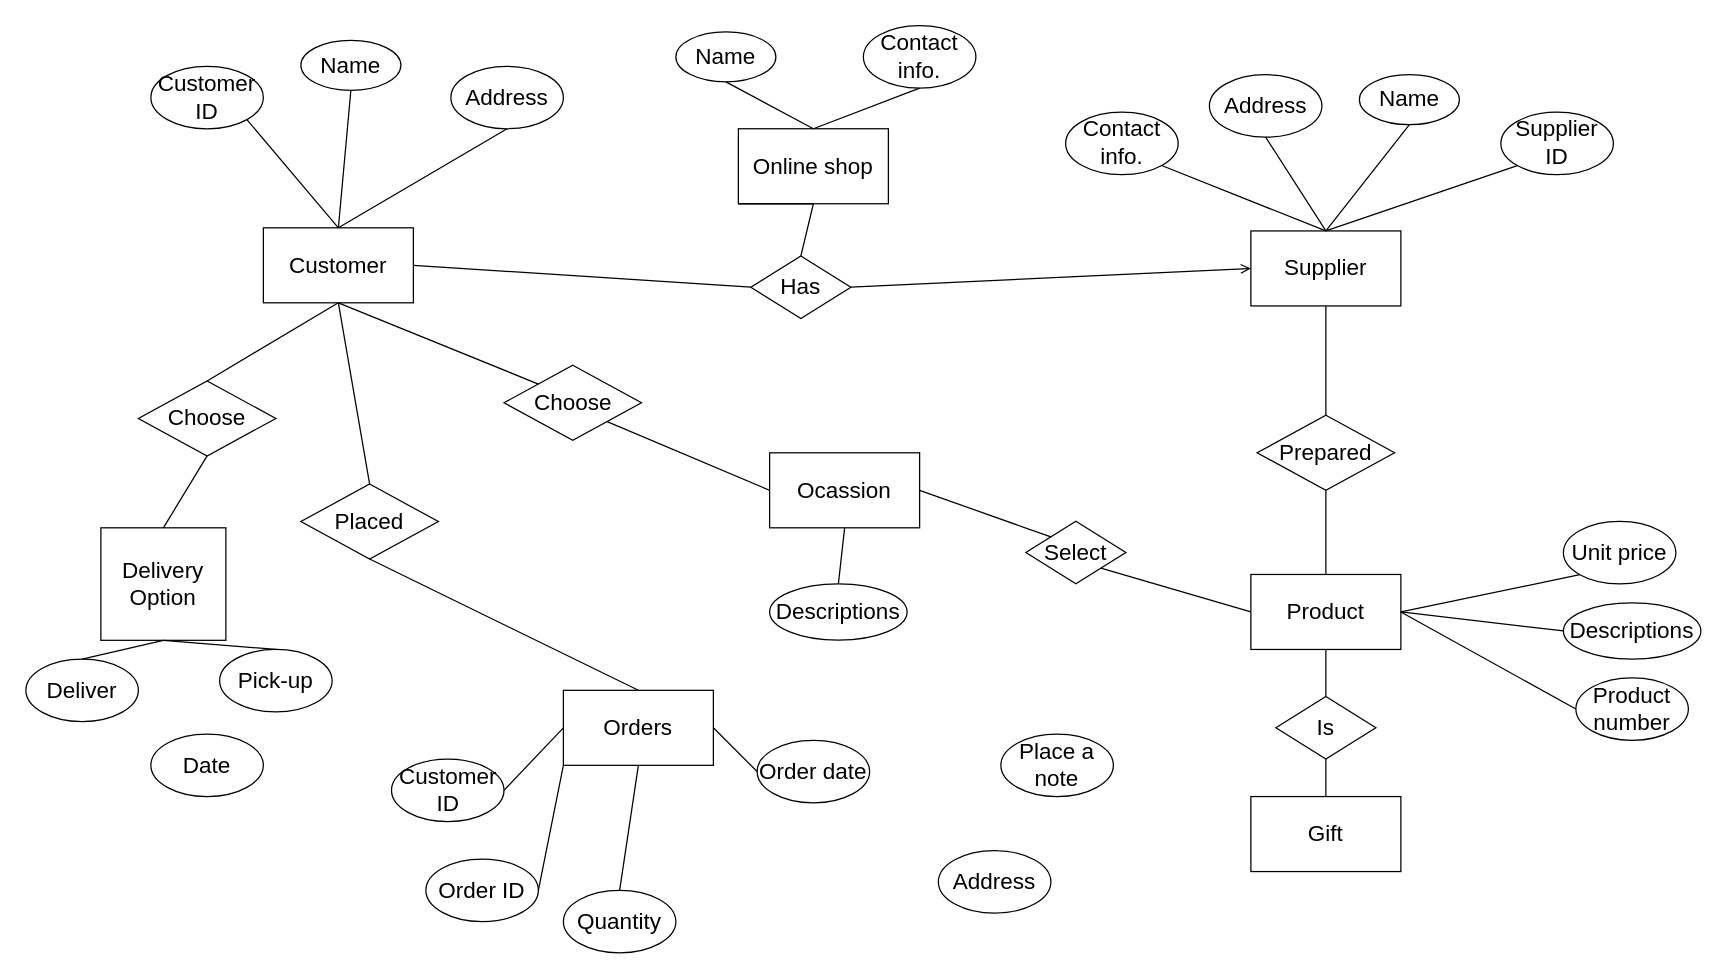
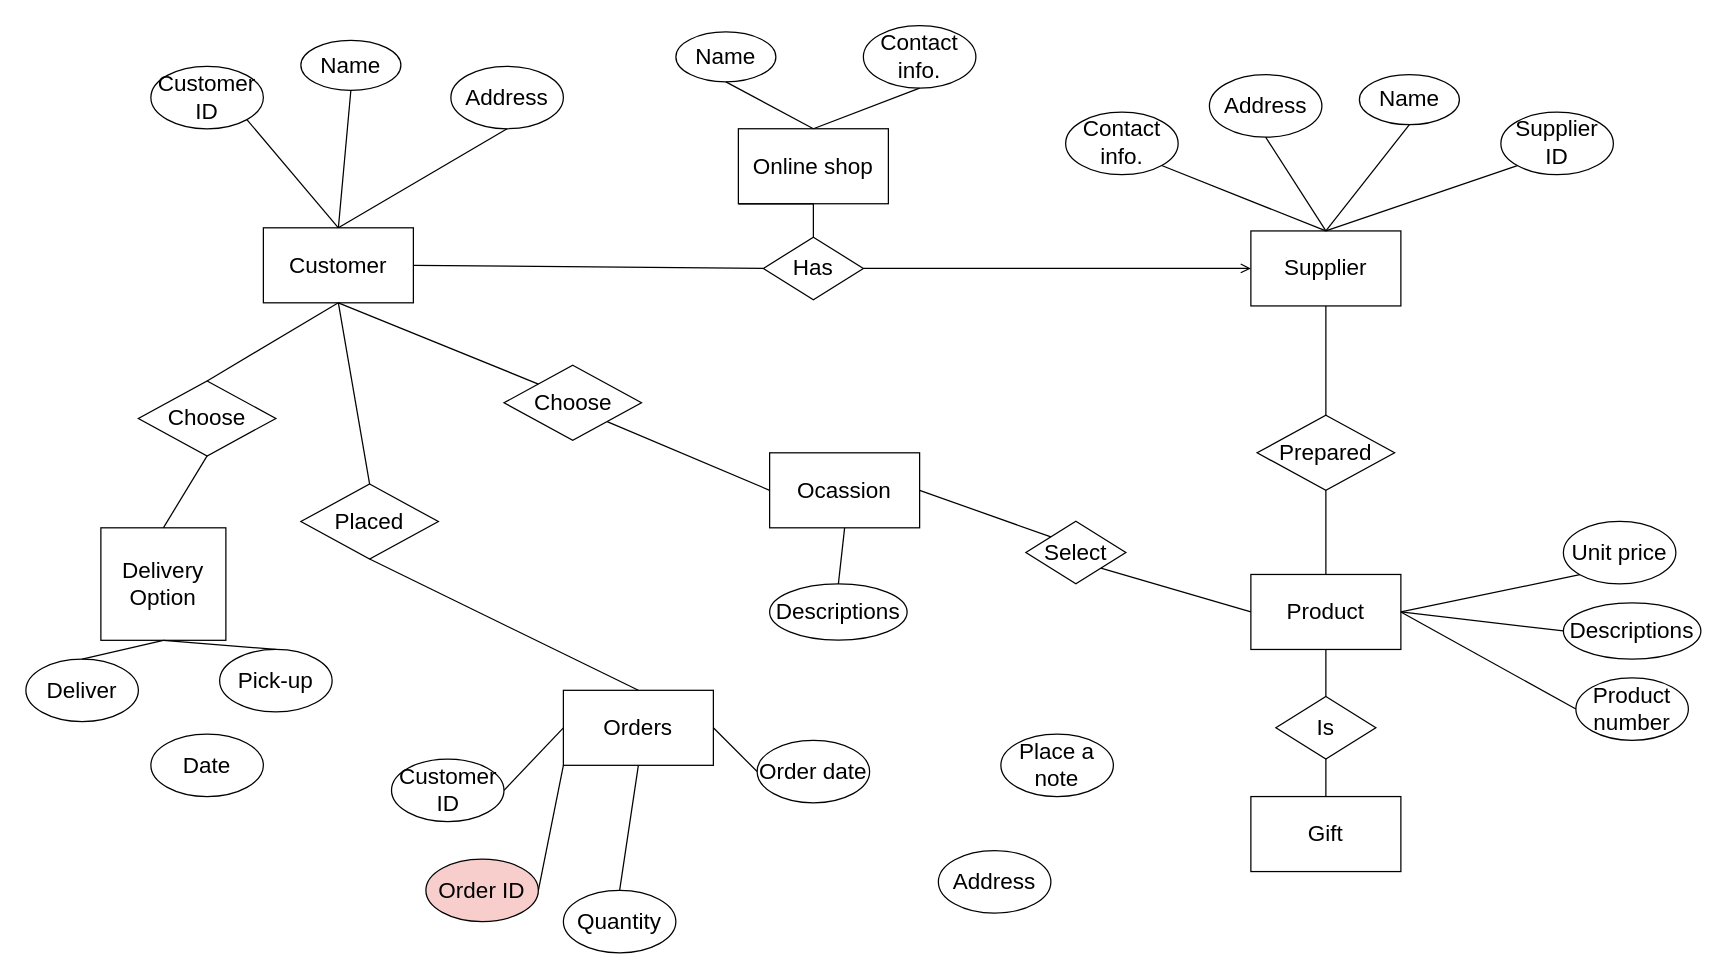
node "Has": moved (801, 287) -> (813, 268)
node "Order ID": fillcolor #ffffff -> #f8cecc
